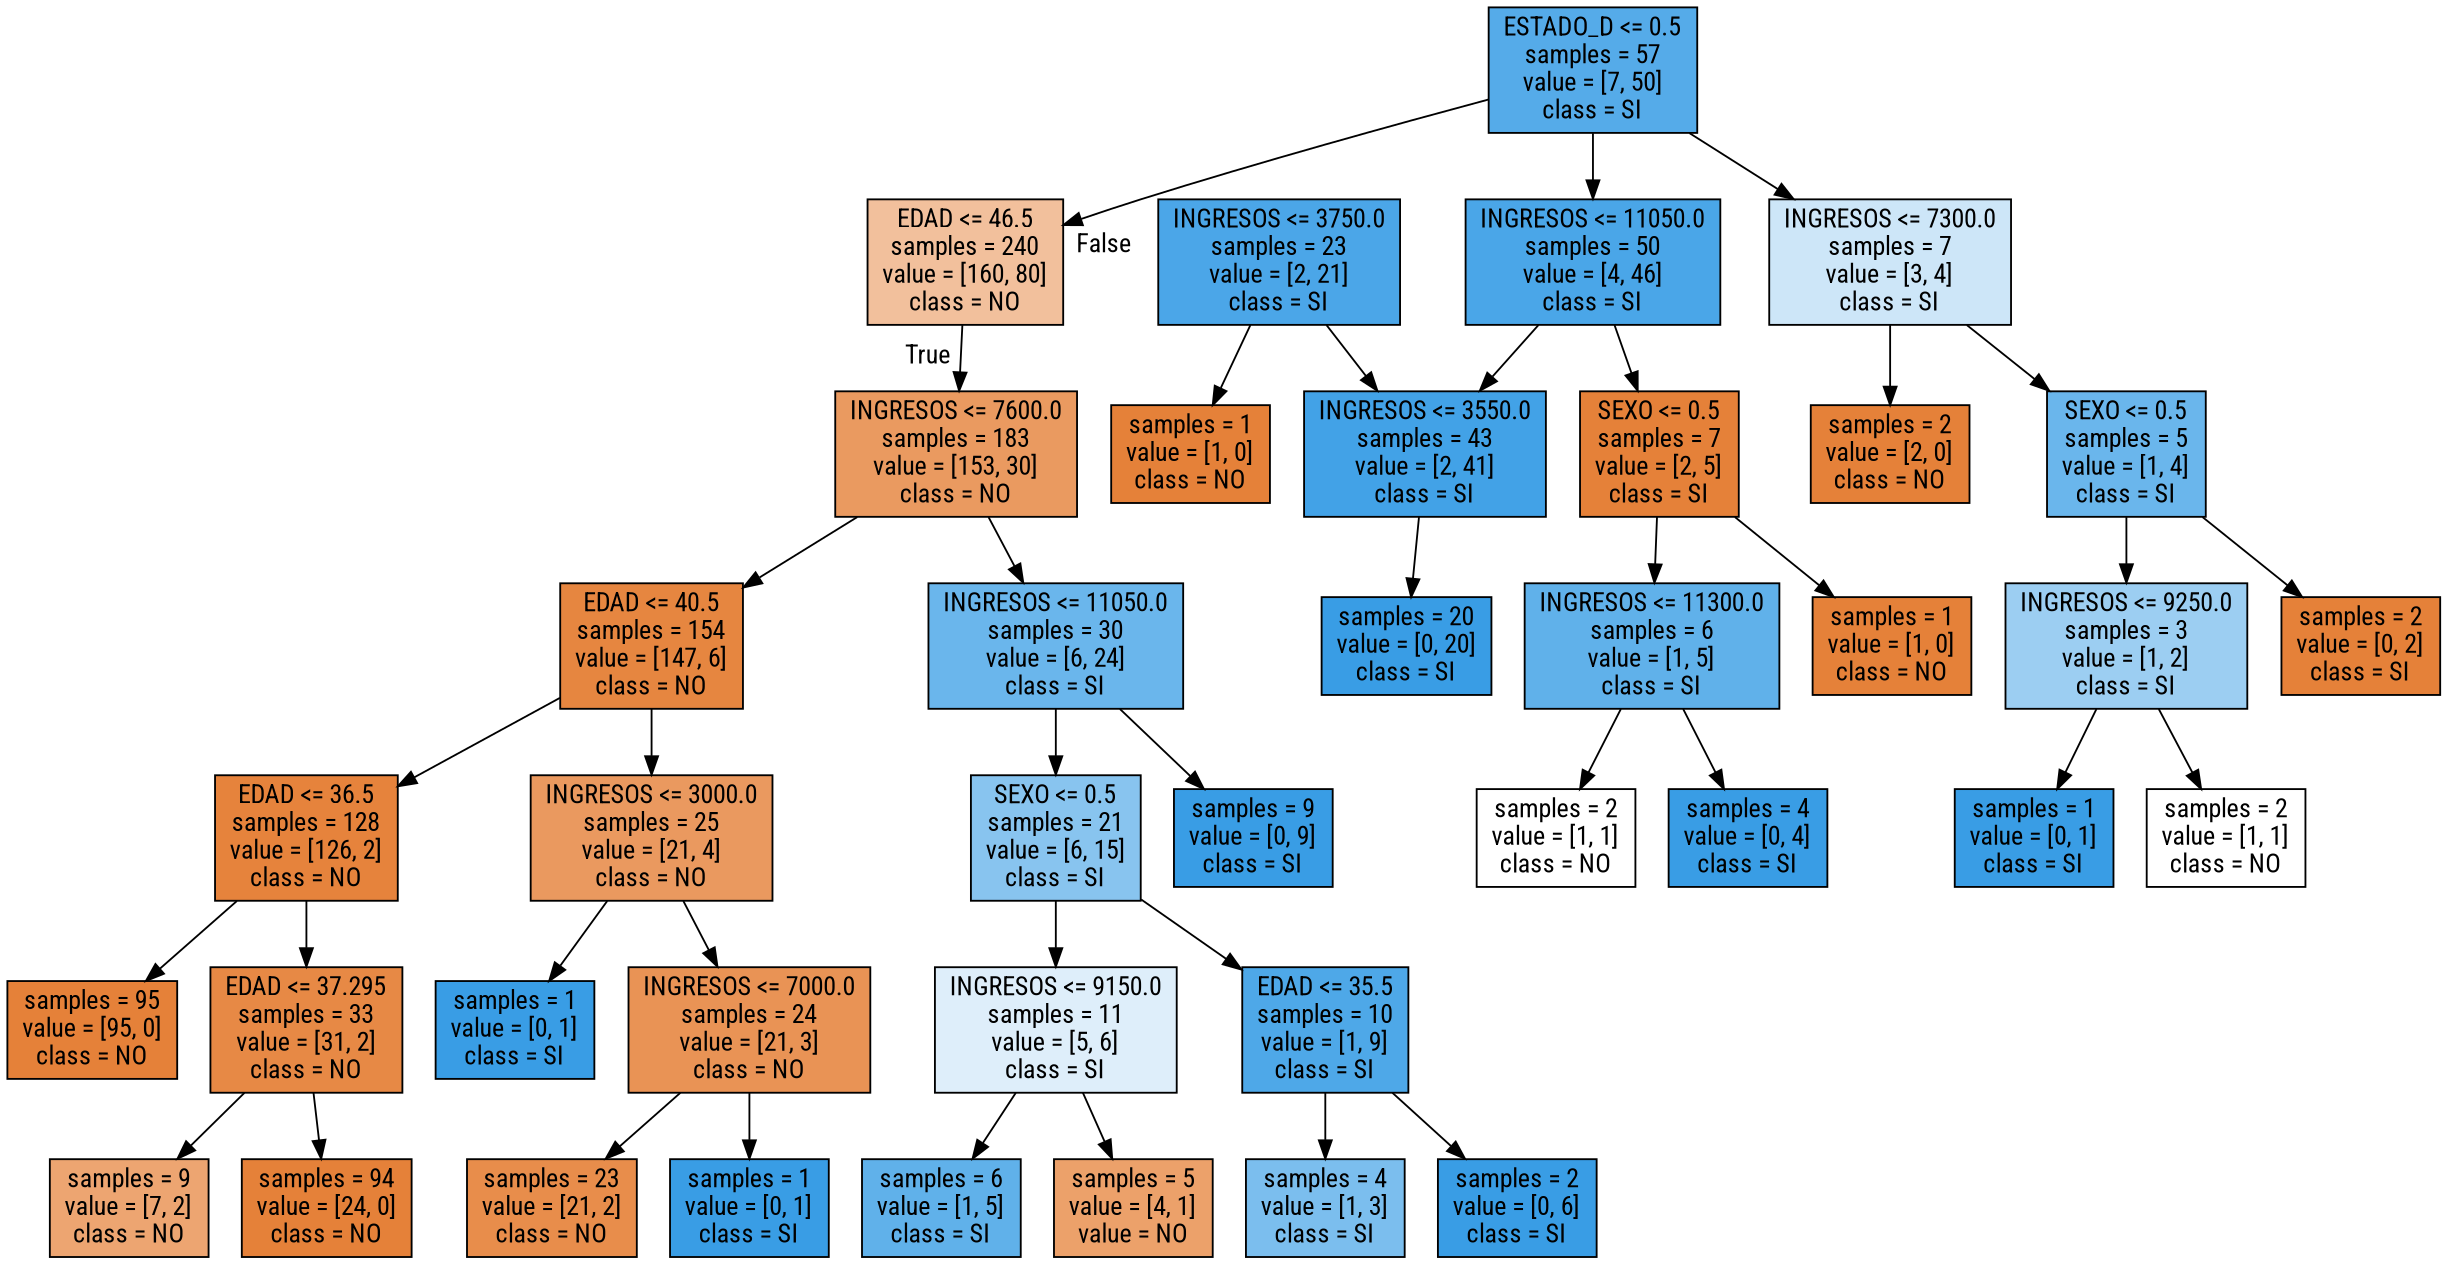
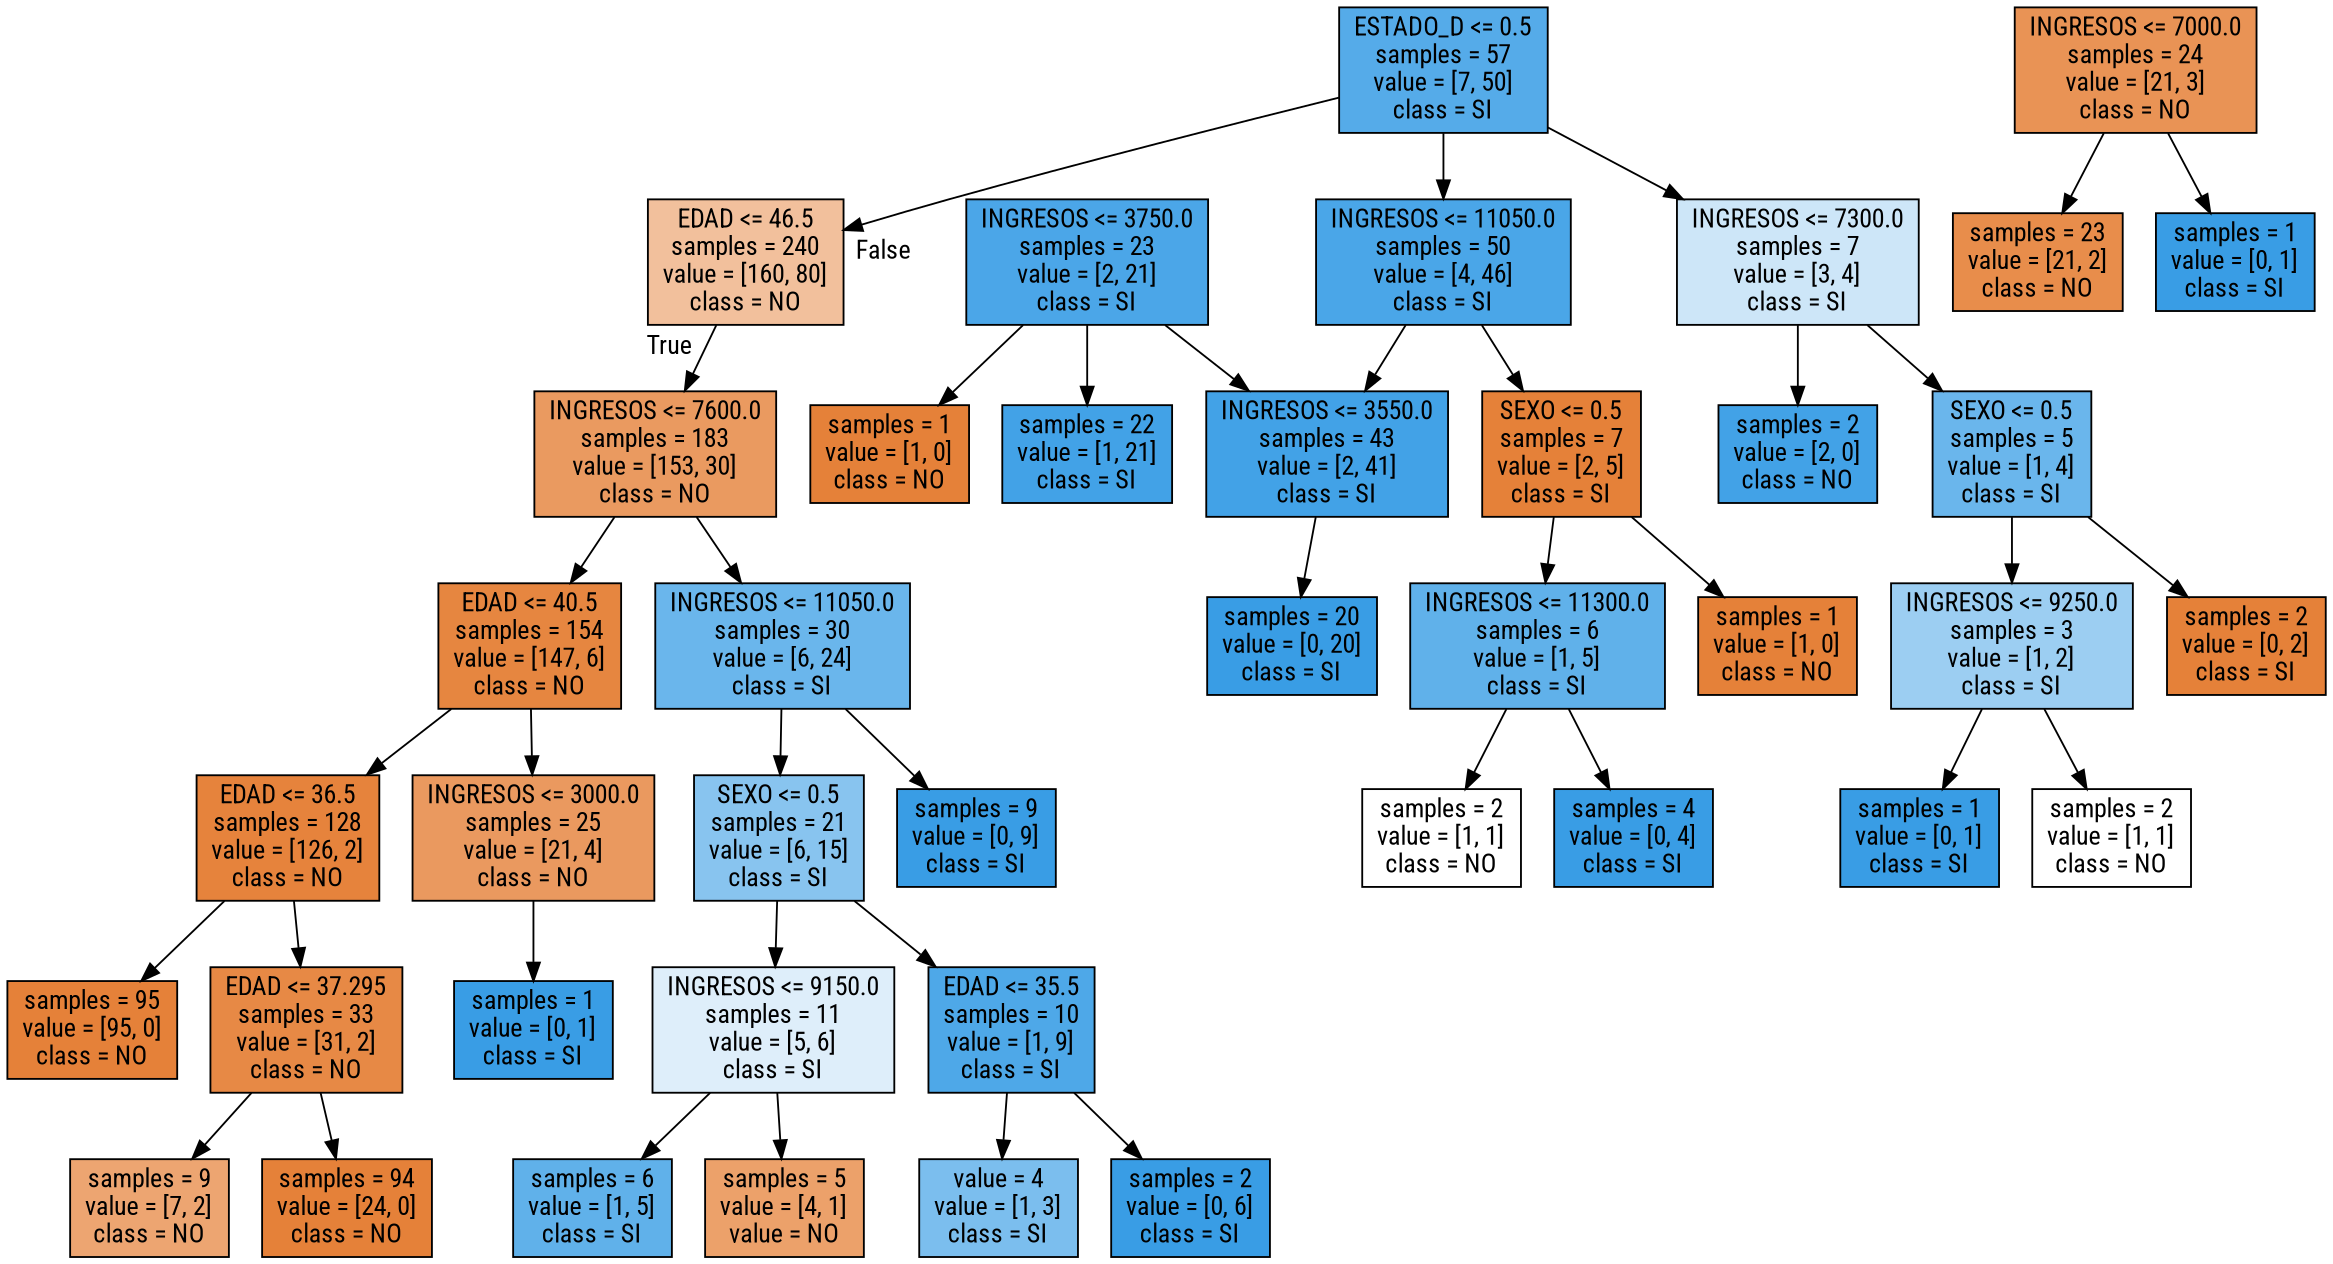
node "samples = 22 value = [1, 21] class = SI": added
node "samples = 2 value = [2, 0] class = NO": fillcolor #e58139ff -> #399de5f3
edge "INGRESOS <= 3000.0 samples = 25 value = [21, 4] class = NO" -> "INGRESOS <= 7000.0 samples = 24 value = [21, 3] class = NO": removed
node "samples = 4 value = [1, 3] class = SI": label "samples = 4 value = [1, 3] class = SI" -> "value = 4 value = [1, 3] class = SI"
